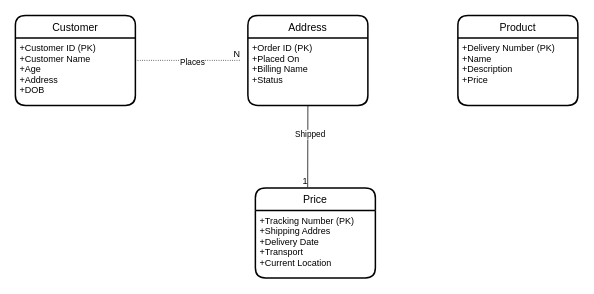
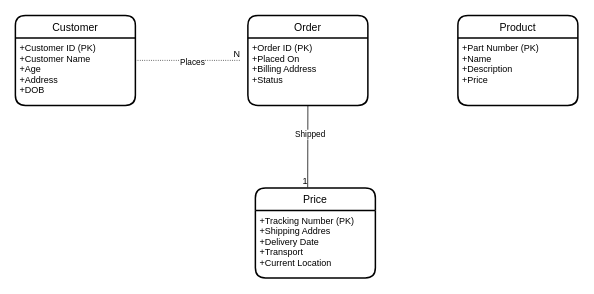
node "Address": label "Address" -> "Order"
node "+Order ID (PK) +Placed On +Billing Name +Status": label "+Order ID (PK) +Placed On +Billing Name +Status" -> "+Order ID (PK) +Placed On +Billing Address +Status"
node "+Delivery Number (PK) +Name +Description +Price": label "+Delivery Number (PK) +Name +Description +Price" -> "+Part Number (PK) +Name +Description +Price"
